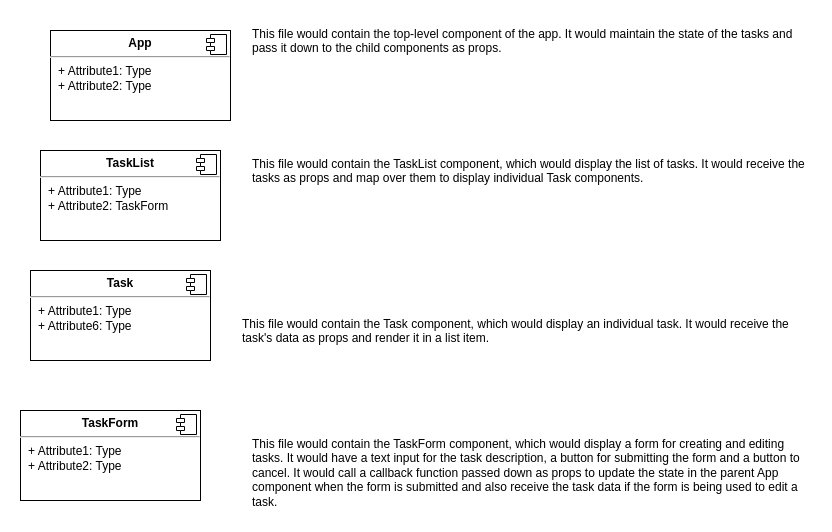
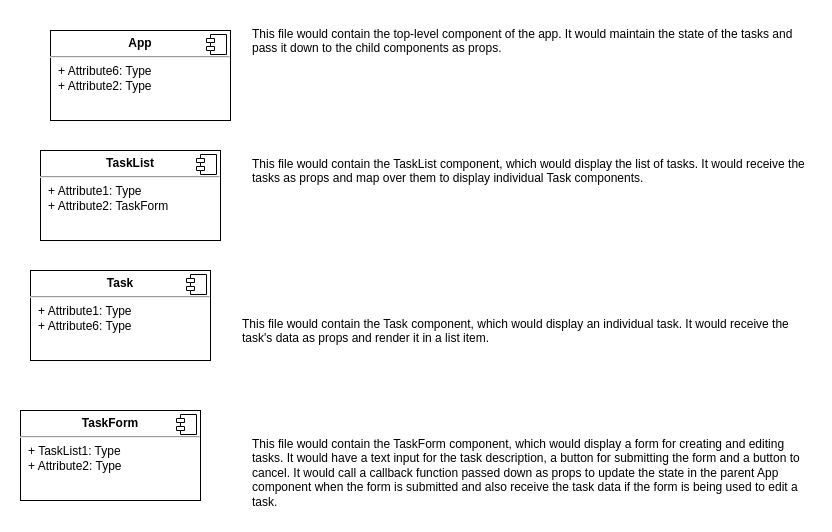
node "App + Attribute1: Type + Attribute2: Type": label "App + Attribute1: Type + Attribute2: Type" -> "App + Attribute6: Type + Attribute2: Type"
node "TaskForm + Attribute1: Type + Attribute2: Type": label "TaskForm + Attribute1: Type + Attribute2: Type" -> "TaskForm + TaskList1: Type + Attribute2: Type"
